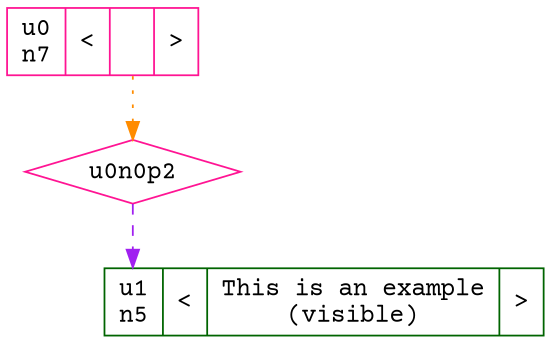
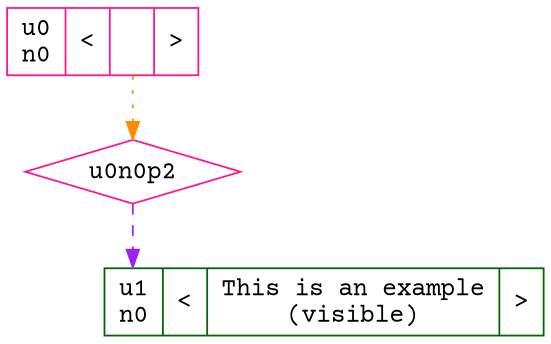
node "u0": text "n7" -> "n0"
node "u1": text "n5" -> "n0"
